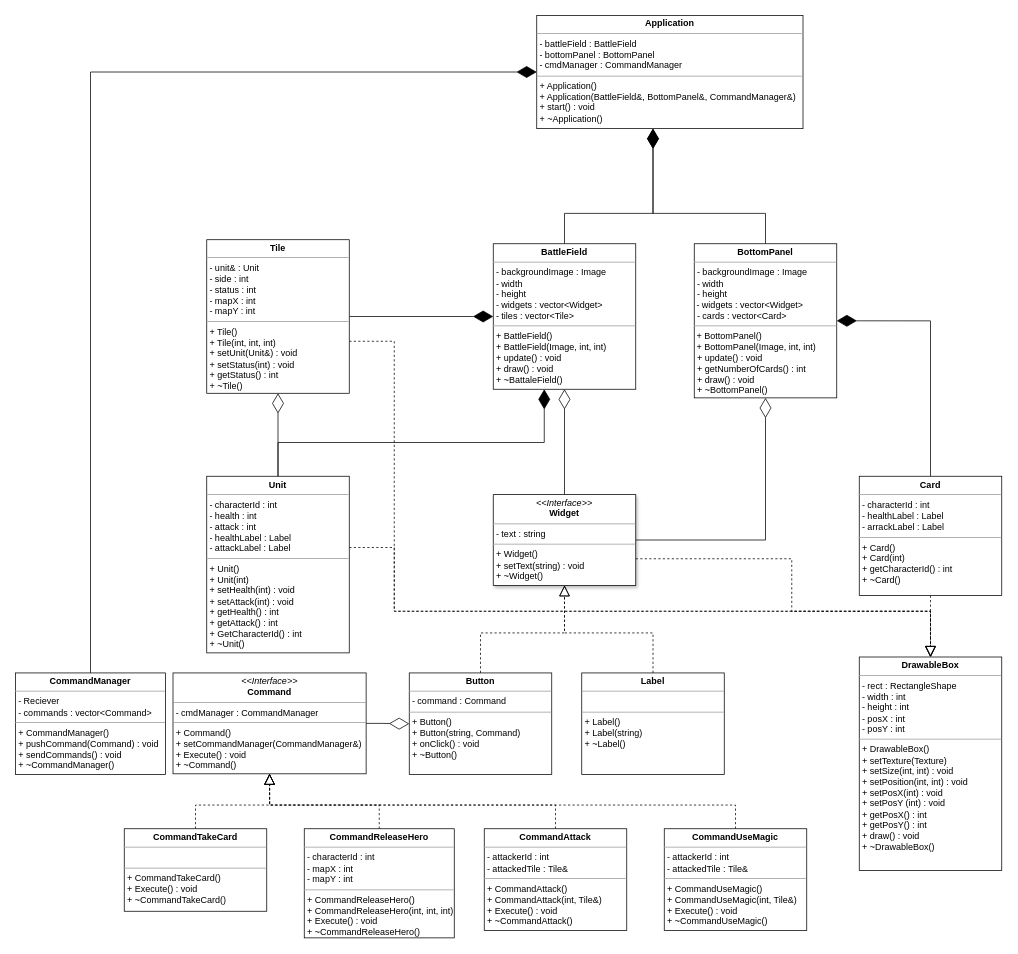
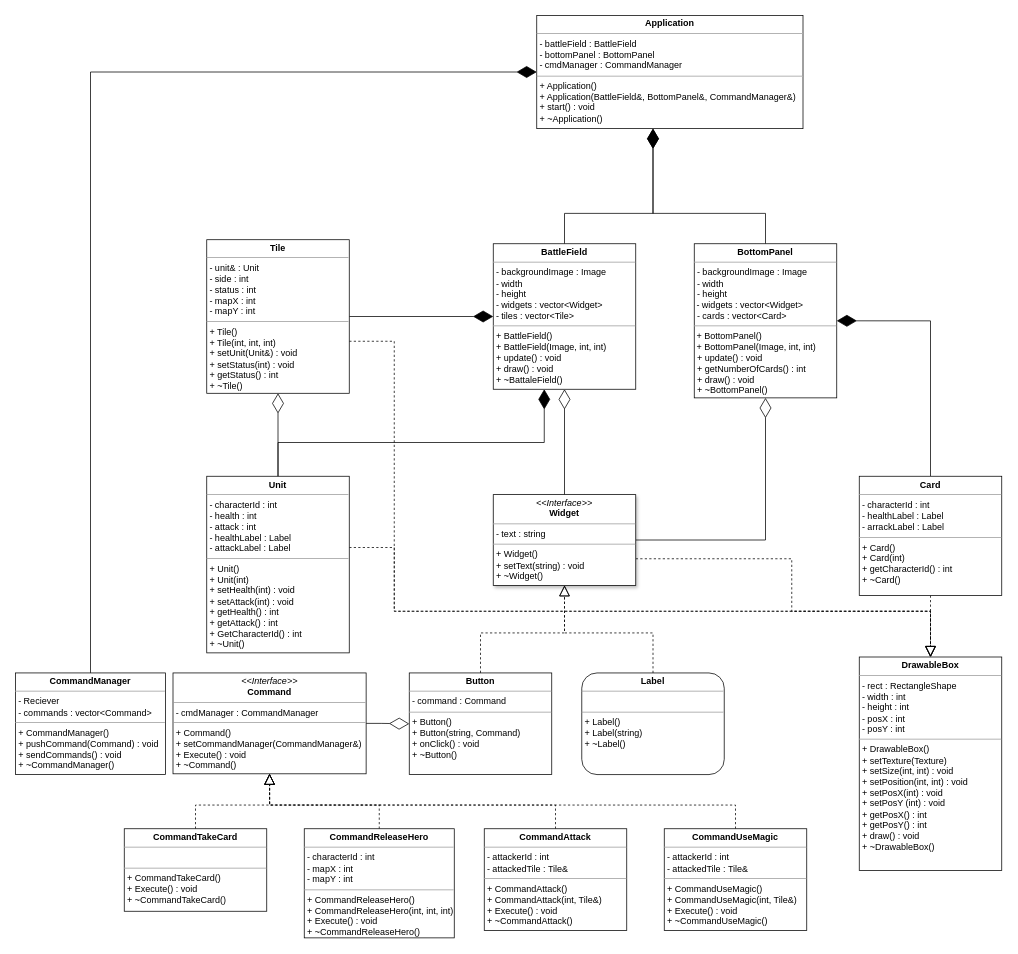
node "Label + Label() + Label(string) + ~Label()": shape rectangle -> rounded rectangle
